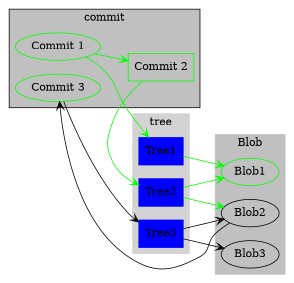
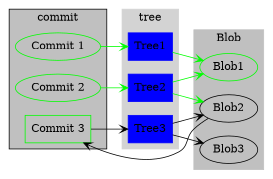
edge "Commit 1" -> "Commit 2": removed
node "Commit 2": shape box -> ellipse
node "Commit 3": shape ellipse -> box
